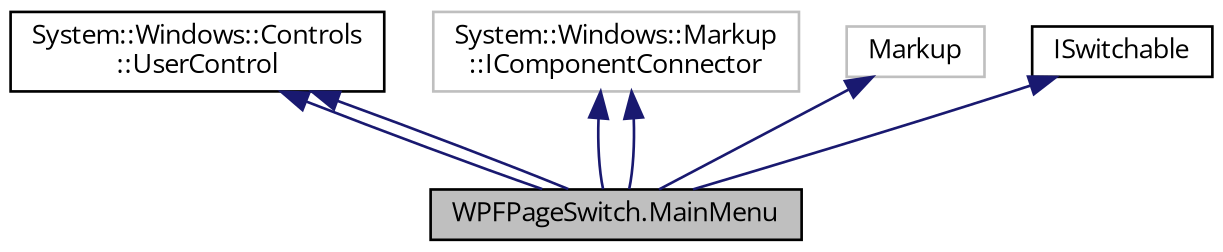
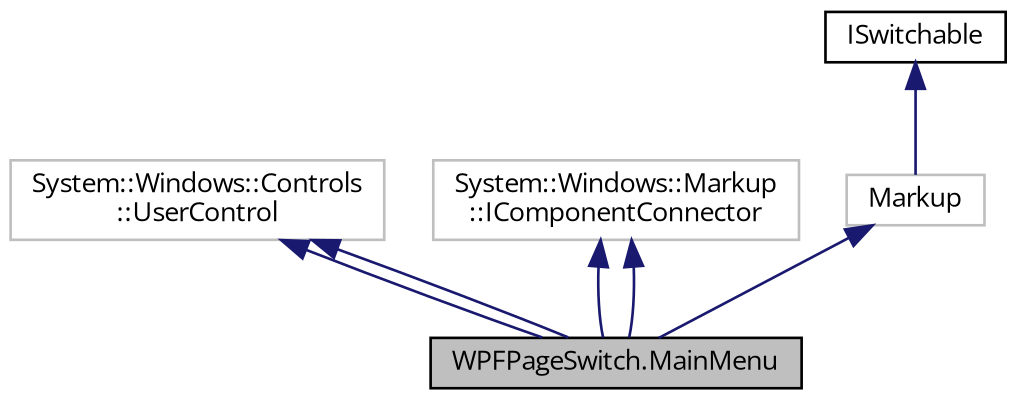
node "System::Windows::Controls ::UserControl": color black -> grey75
edge "WPFPageSwitch.MainMenu" -> "ISwitchable": now "Markup" -> "ISwitchable"
